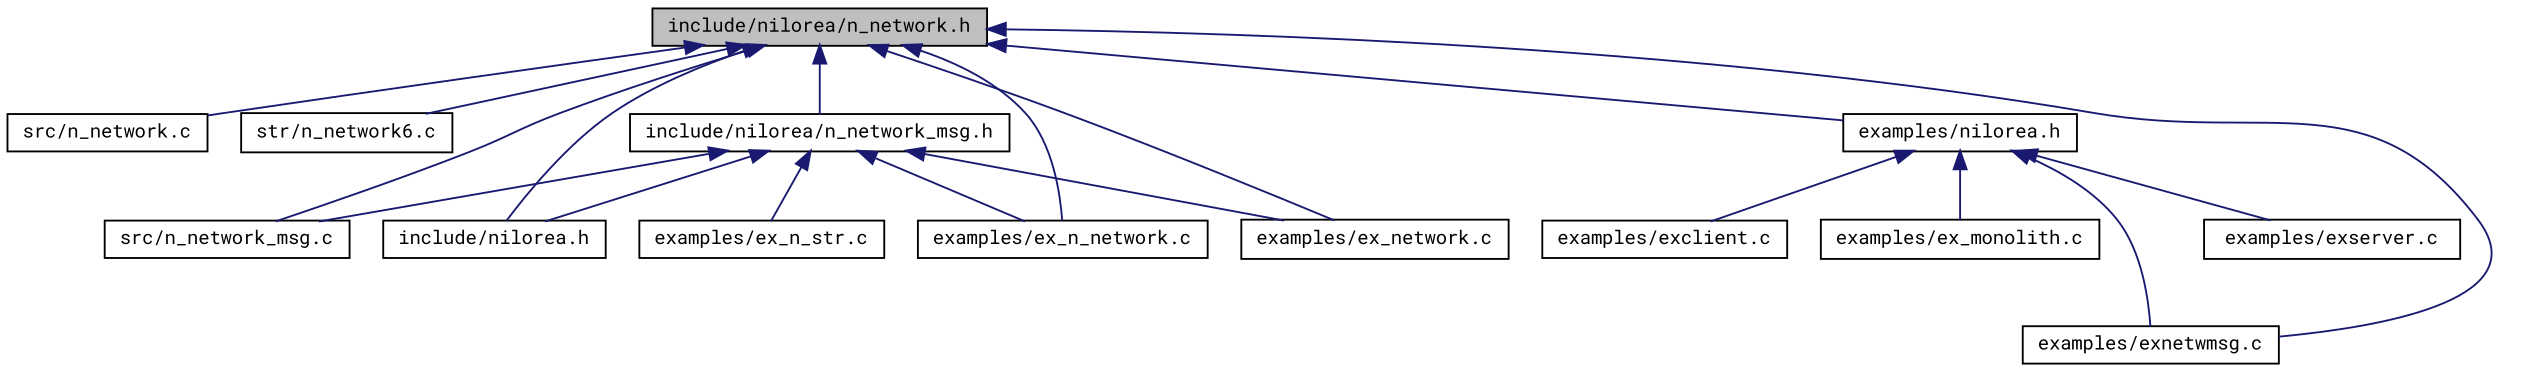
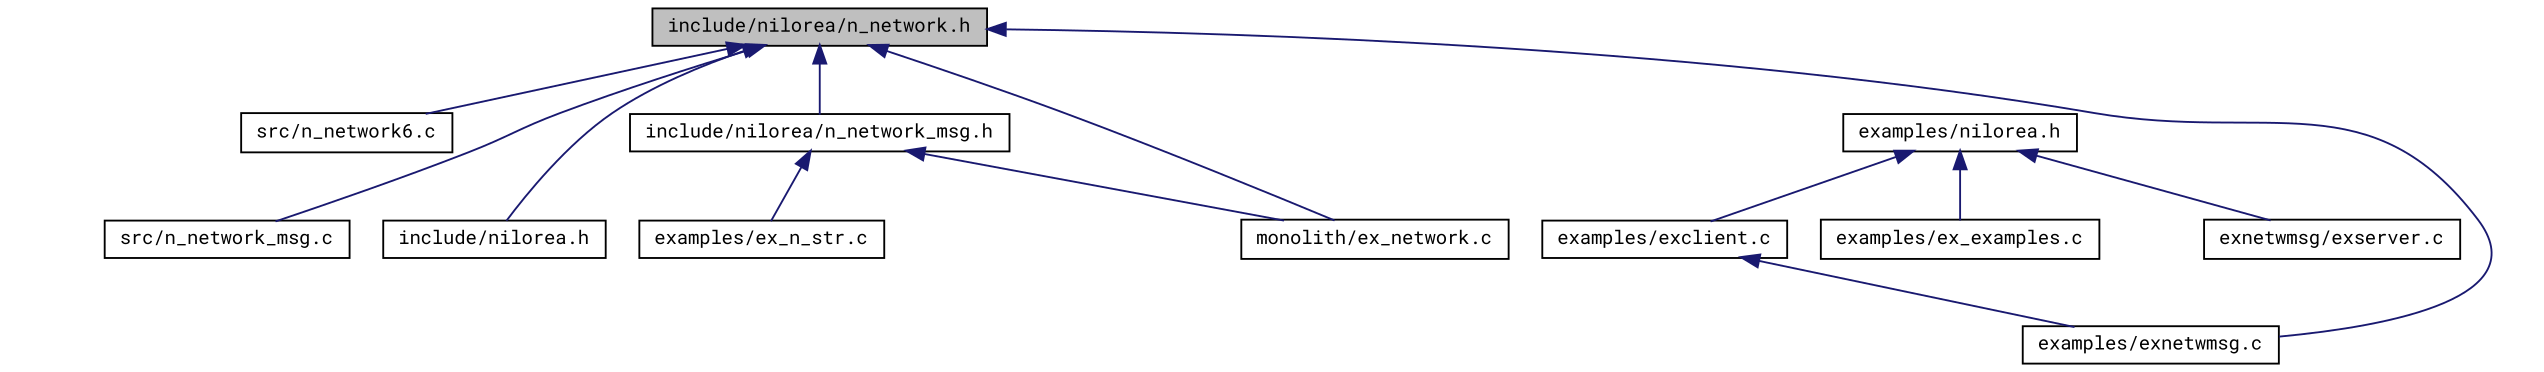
edge "examples/nilorea.h" -> "include/nilorea/n_network.h": removed
node "src/n_network.c": removed
node "str/n_network6.c": label "str/n_network6.c" -> "src/n_network6.c"
edge "src/n_network_msg.c" -> "include/nilorea/n_network_msg.h": removed
edge "include/nilorea.h" -> "include/nilorea/n_network_msg.h": removed
edge "examples/exnetwmsg.c" -> "examples/nilorea.h": now "examples/exnetwmsg.c" -> "examples/exclient.c"
node "examples/ex_n_network.c": removed
node "examples/ex_network.c": label "examples/ex_network.c" -> "monolith/ex_network.c"
node "examples/ex_monolith.c": label "examples/ex_monolith.c" -> "examples/ex_examples.c"
node "examples/exserver.c": label "examples/exserver.c" -> "exnetwmsg/exserver.c"
